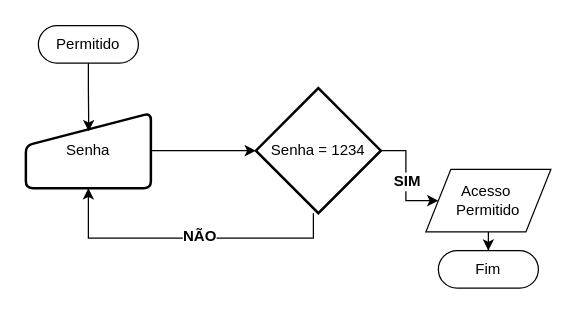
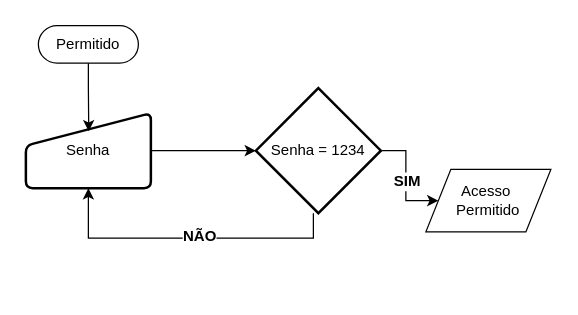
edge "Acesso Permitido" -> "Fim": removed
node "Fim": removed
